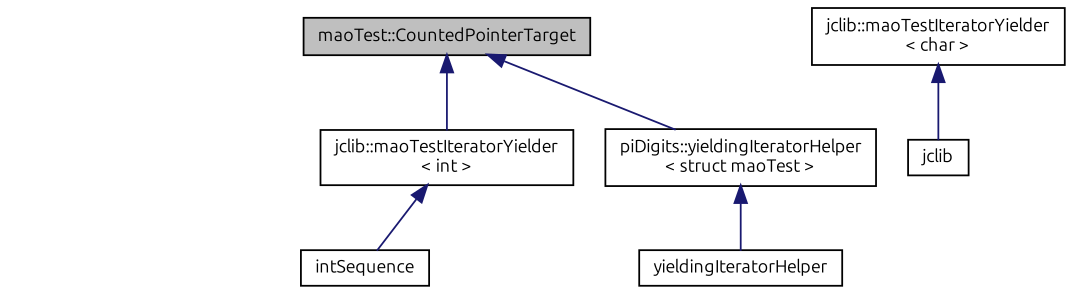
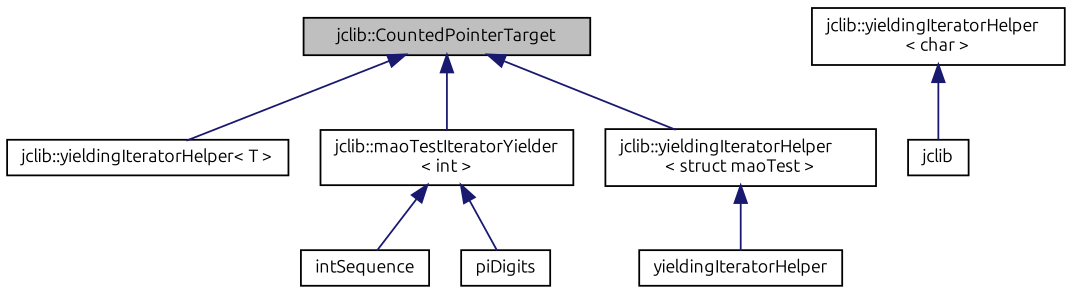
node "maoTest::CountedPointerTarget": label "maoTest::CountedPointerTarget" -> "jclib::CountedPointerTarget"
node "jclib::maoTestIteratorYielder < char >": label "jclib::maoTestIteratorYielder < char >" -> "jclib::yieldingIteratorHelper < char >"
node "jclib::yieldingIteratorHelper< T >": added
node "piDigits::yieldingIteratorHelper < struct maoTest >": label "piDigits::yieldingIteratorHelper < struct maoTest >" -> "jclib::yieldingIteratorHelper < struct maoTest >"
node "piDigits": added
